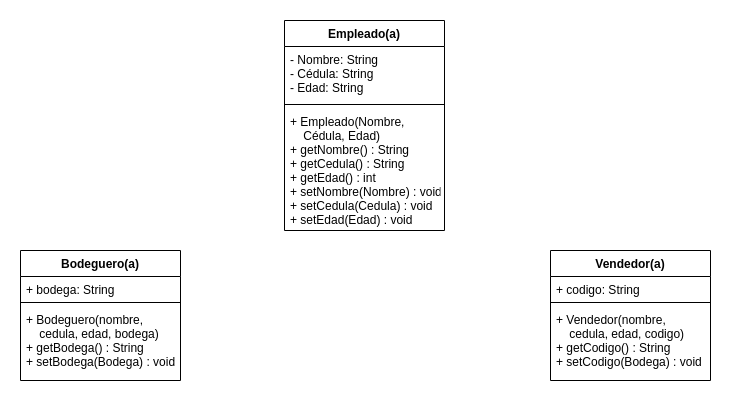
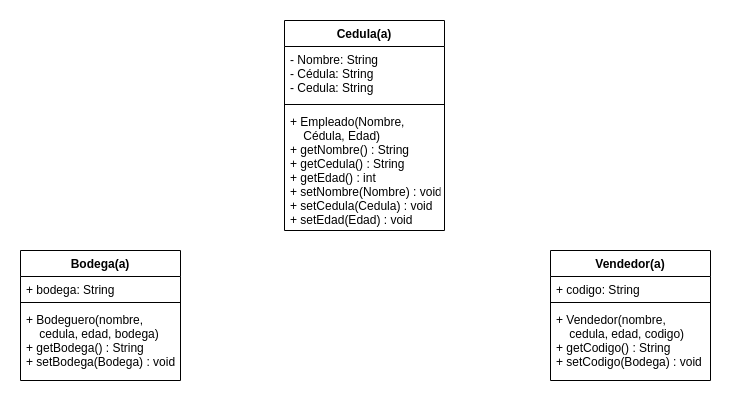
node "Empleado(a)": label "Empleado(a)" -> "Cedula(a)"
node "- Nombre: String - Cédula: String - Edad: String": label "- Nombre: String - Cédula: String - Edad: String" -> "- Nombre: String - Cédula: String - Cedula: String"
node "Bodeguero(a)": label "Bodeguero(a)" -> "Bodega(a)"
